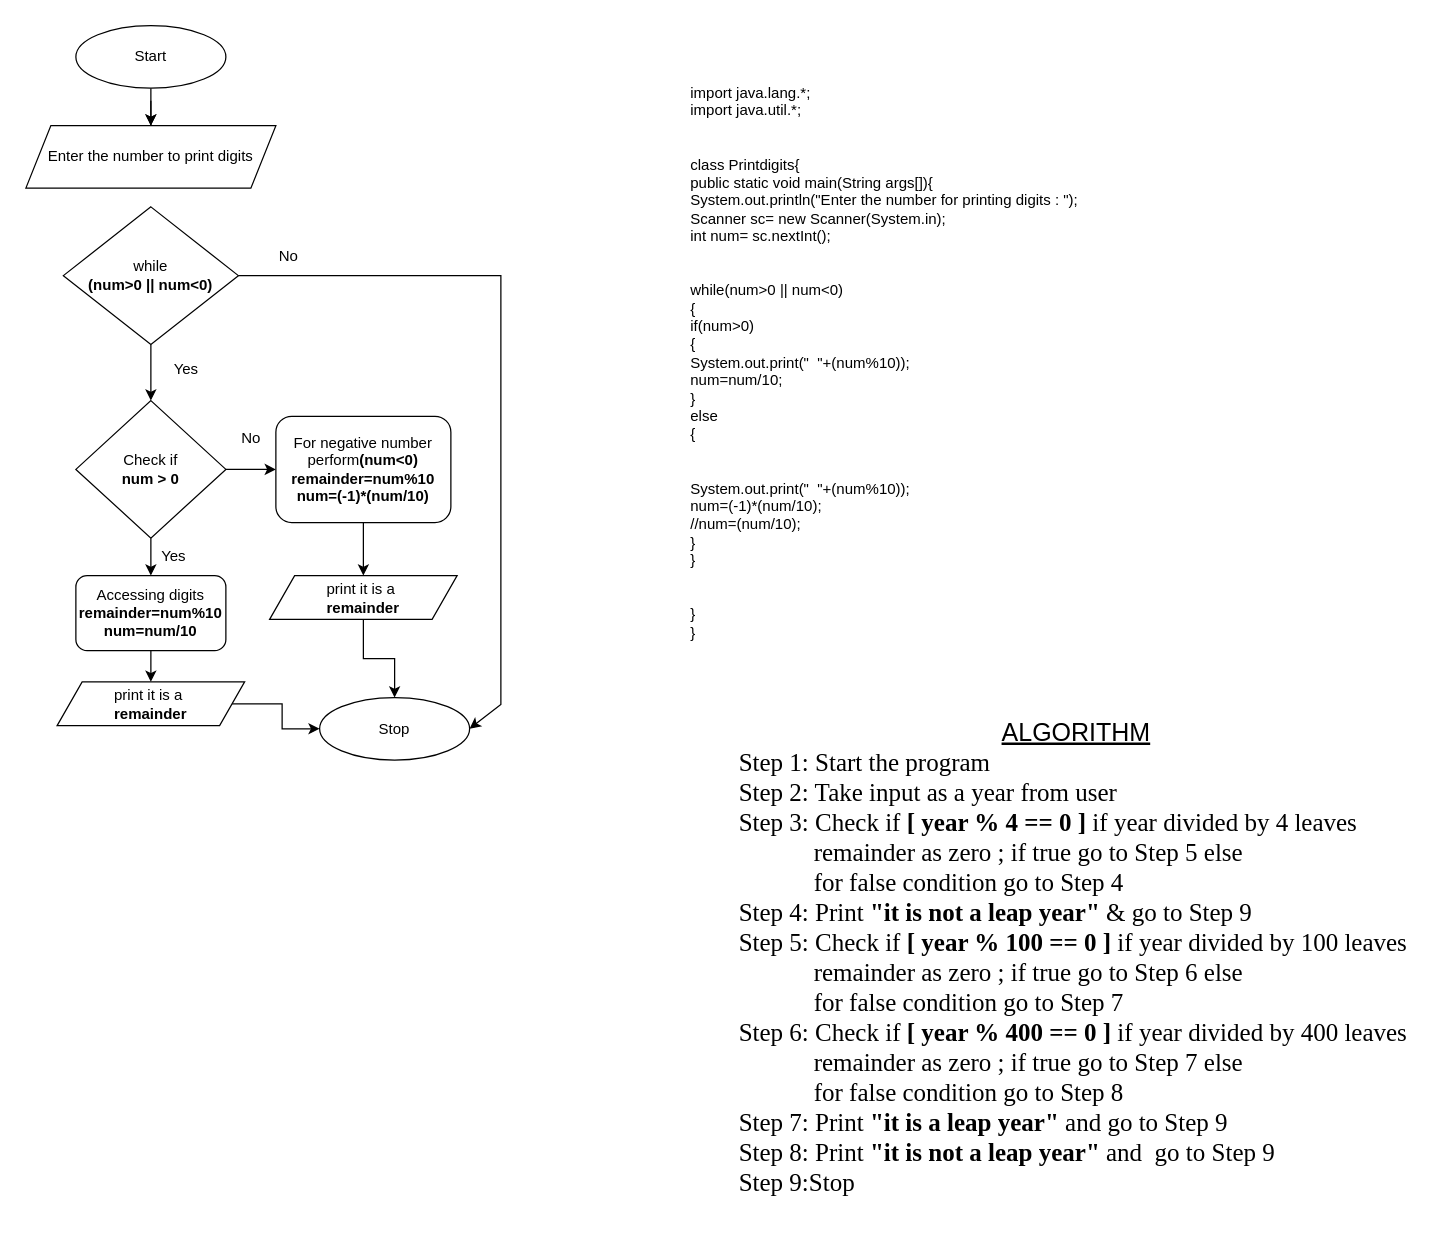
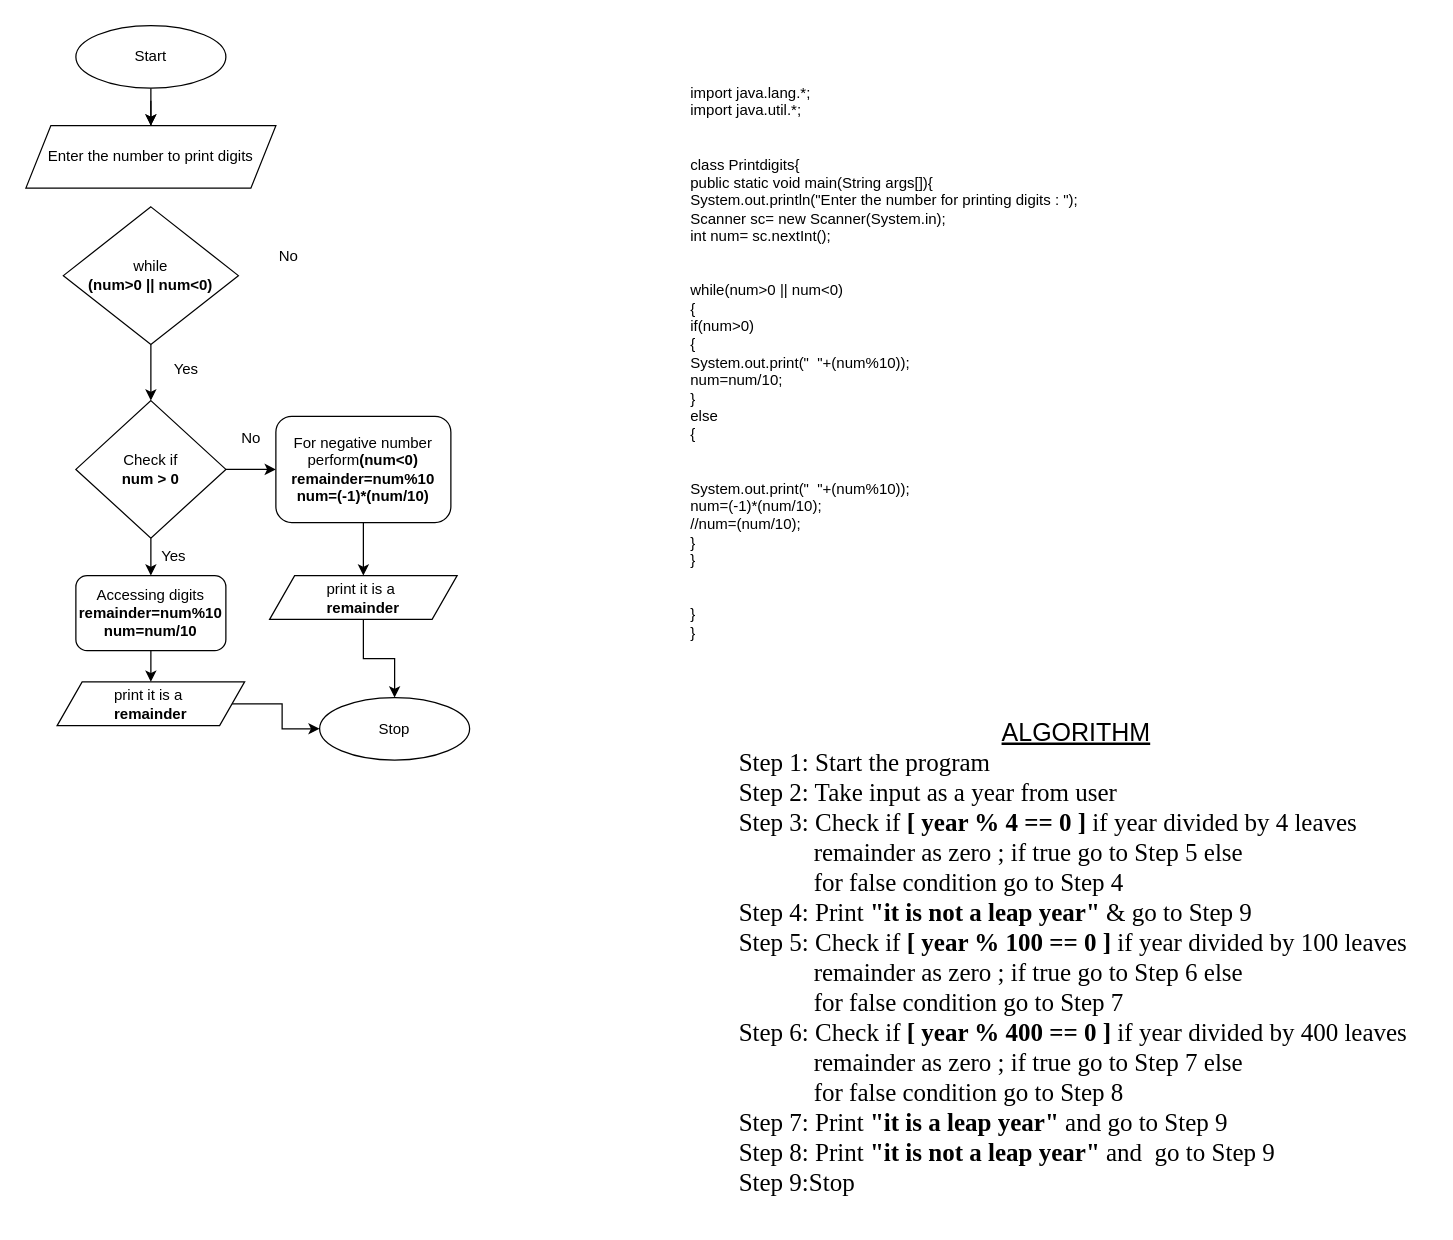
edge "while (num>0 || num<0)" -> "Stop": removed
